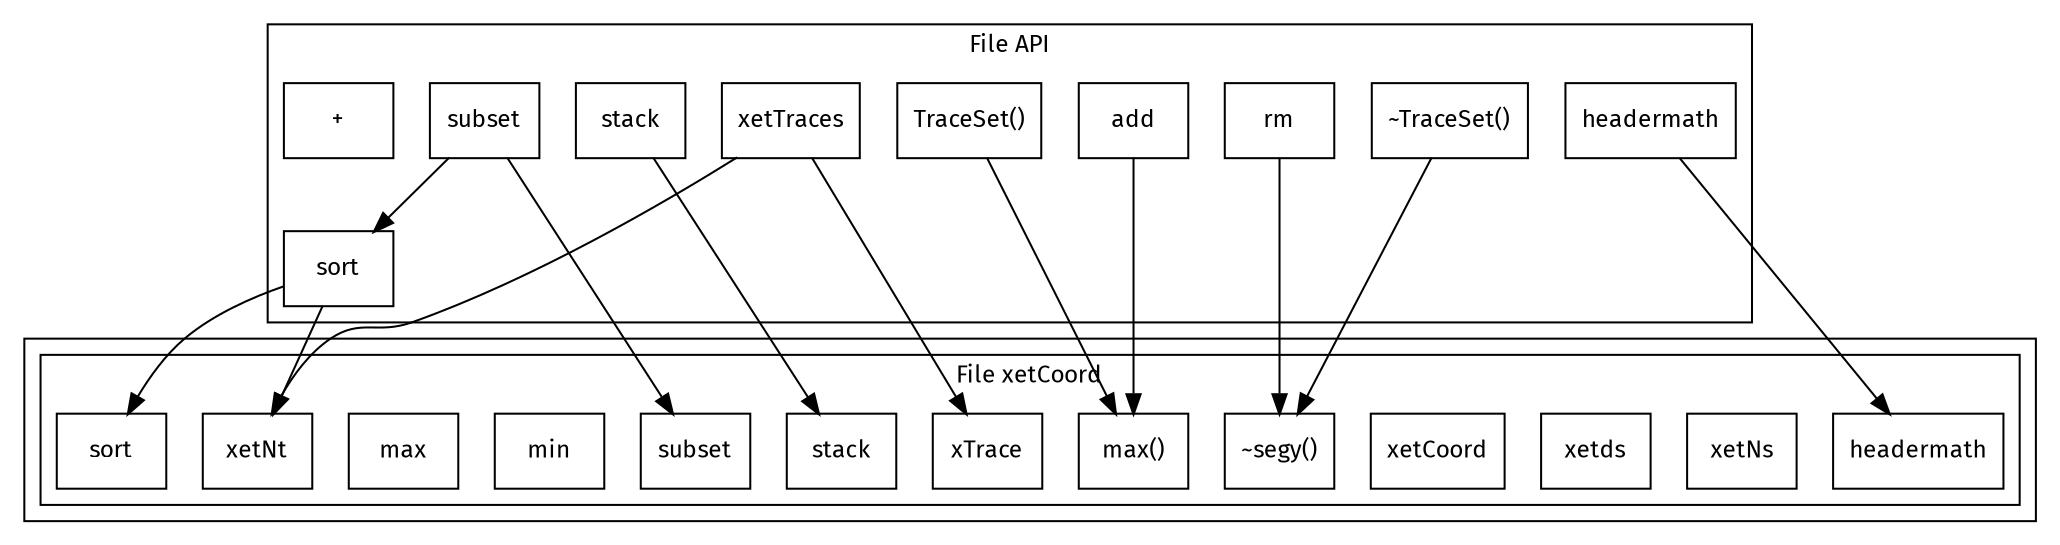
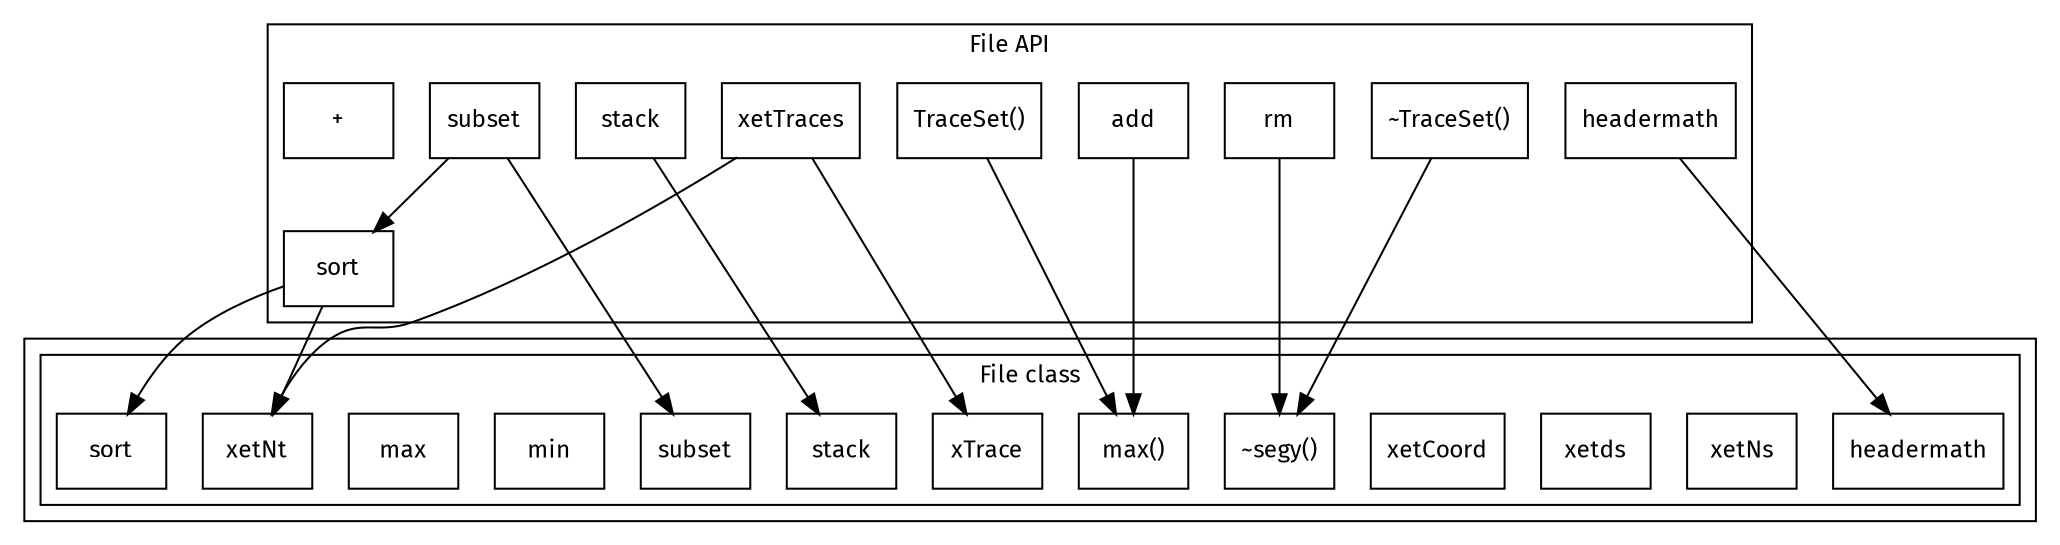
cluster "File xetCoord": label "File xetCoord" -> "File class"
